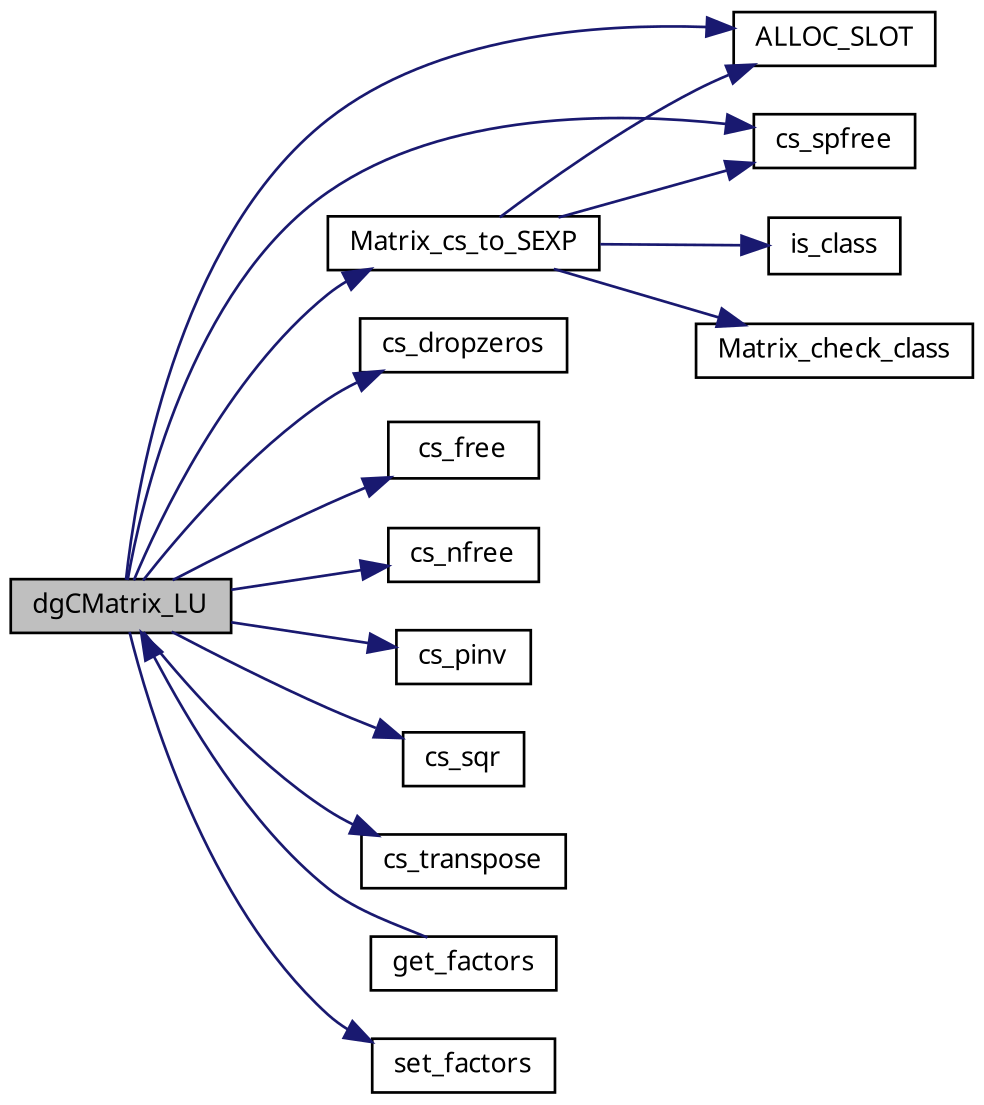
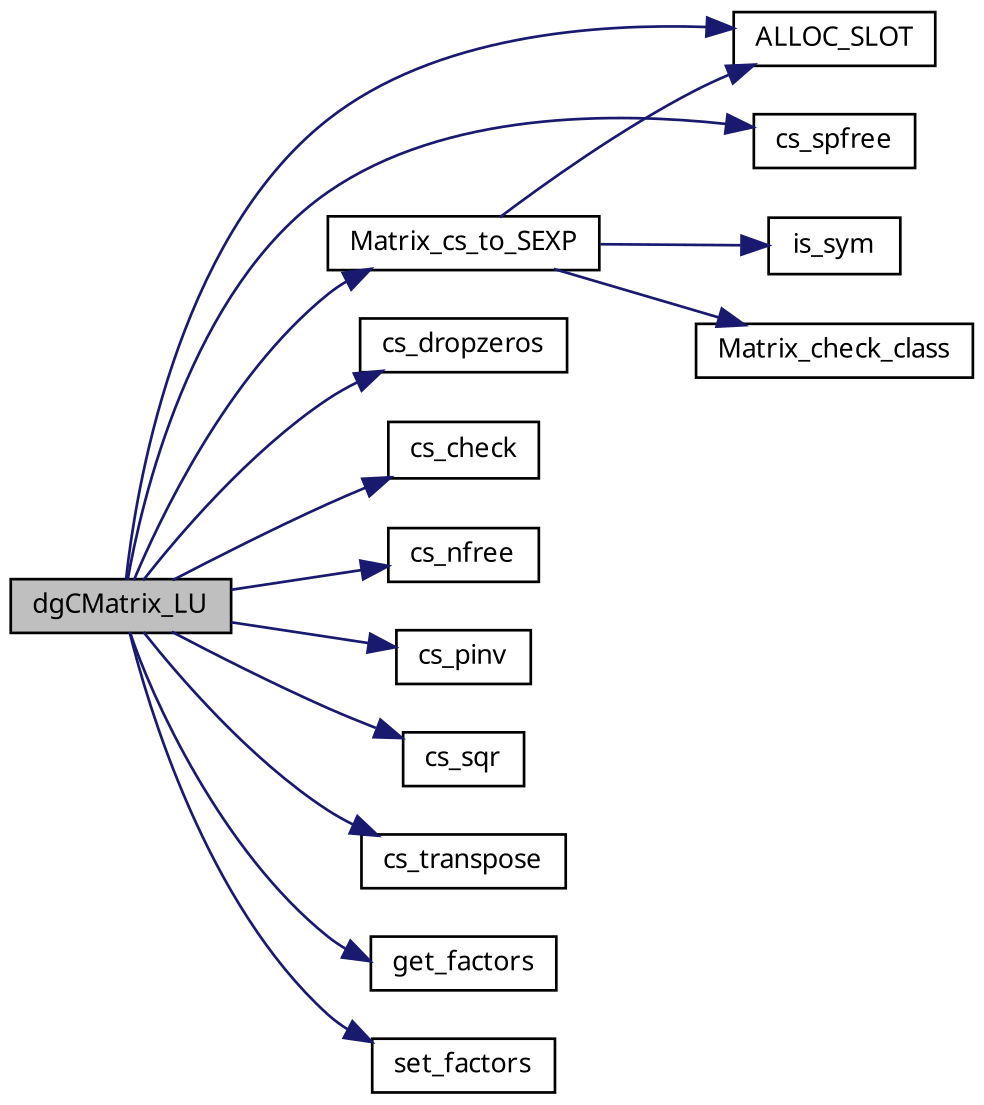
edge "Matrix_cs_to_SEXP" -> "cs_spfree": removed
node "is_class": label "is_class" -> "is_sym"
node "cs_free": label "cs_free" -> "cs_check"
edge "get_factors" -> "dgCMatrix_LU": reversed
